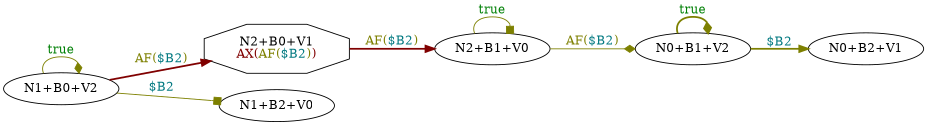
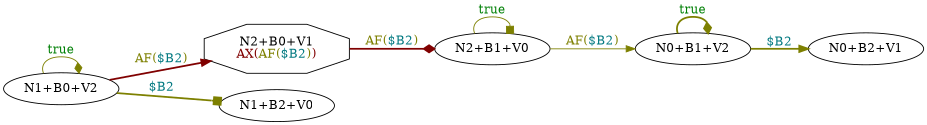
edge "N2+B0+V1" -> "N2+B1+V0": arrowhead normal -> diamond
edge "N2+B1+V0" -> "N0+B1+V2": arrowhead diamond -> normal
edge "N1+B0+V2" -> "N1+B2+V0": style solid -> bold
